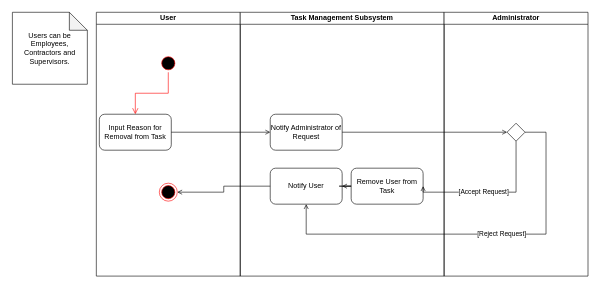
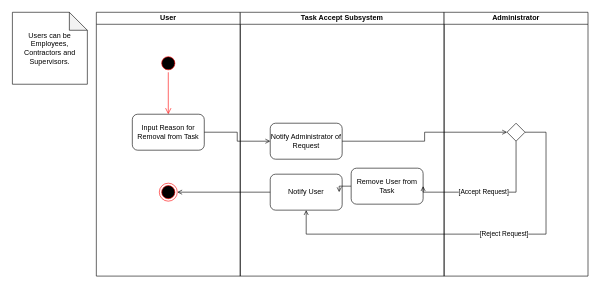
node "Task Management Subsystem": label "Task Management Subsystem" -> "Task Accept Subsystem"
node "Input Reason for Removal from Task": moved (135, 132) -> (168, 132)
node "Notify Administrator of Request": moved (306, 132) -> (306, 141)
node "Notify User": moved (306, 186) -> (306, 192)
